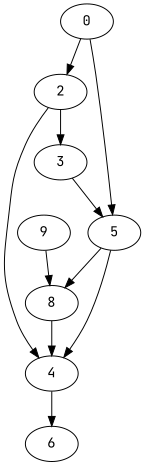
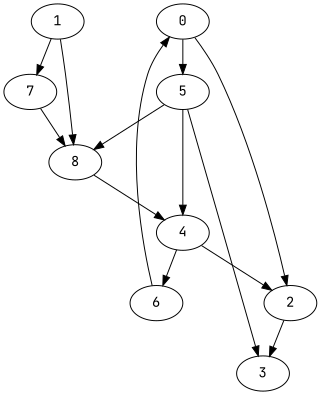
node "7": added
edge "6" -> "0": added
edge "3" -> "5": reversed
edge "2" -> "4": reversed
node "9": label "9" -> "1"
